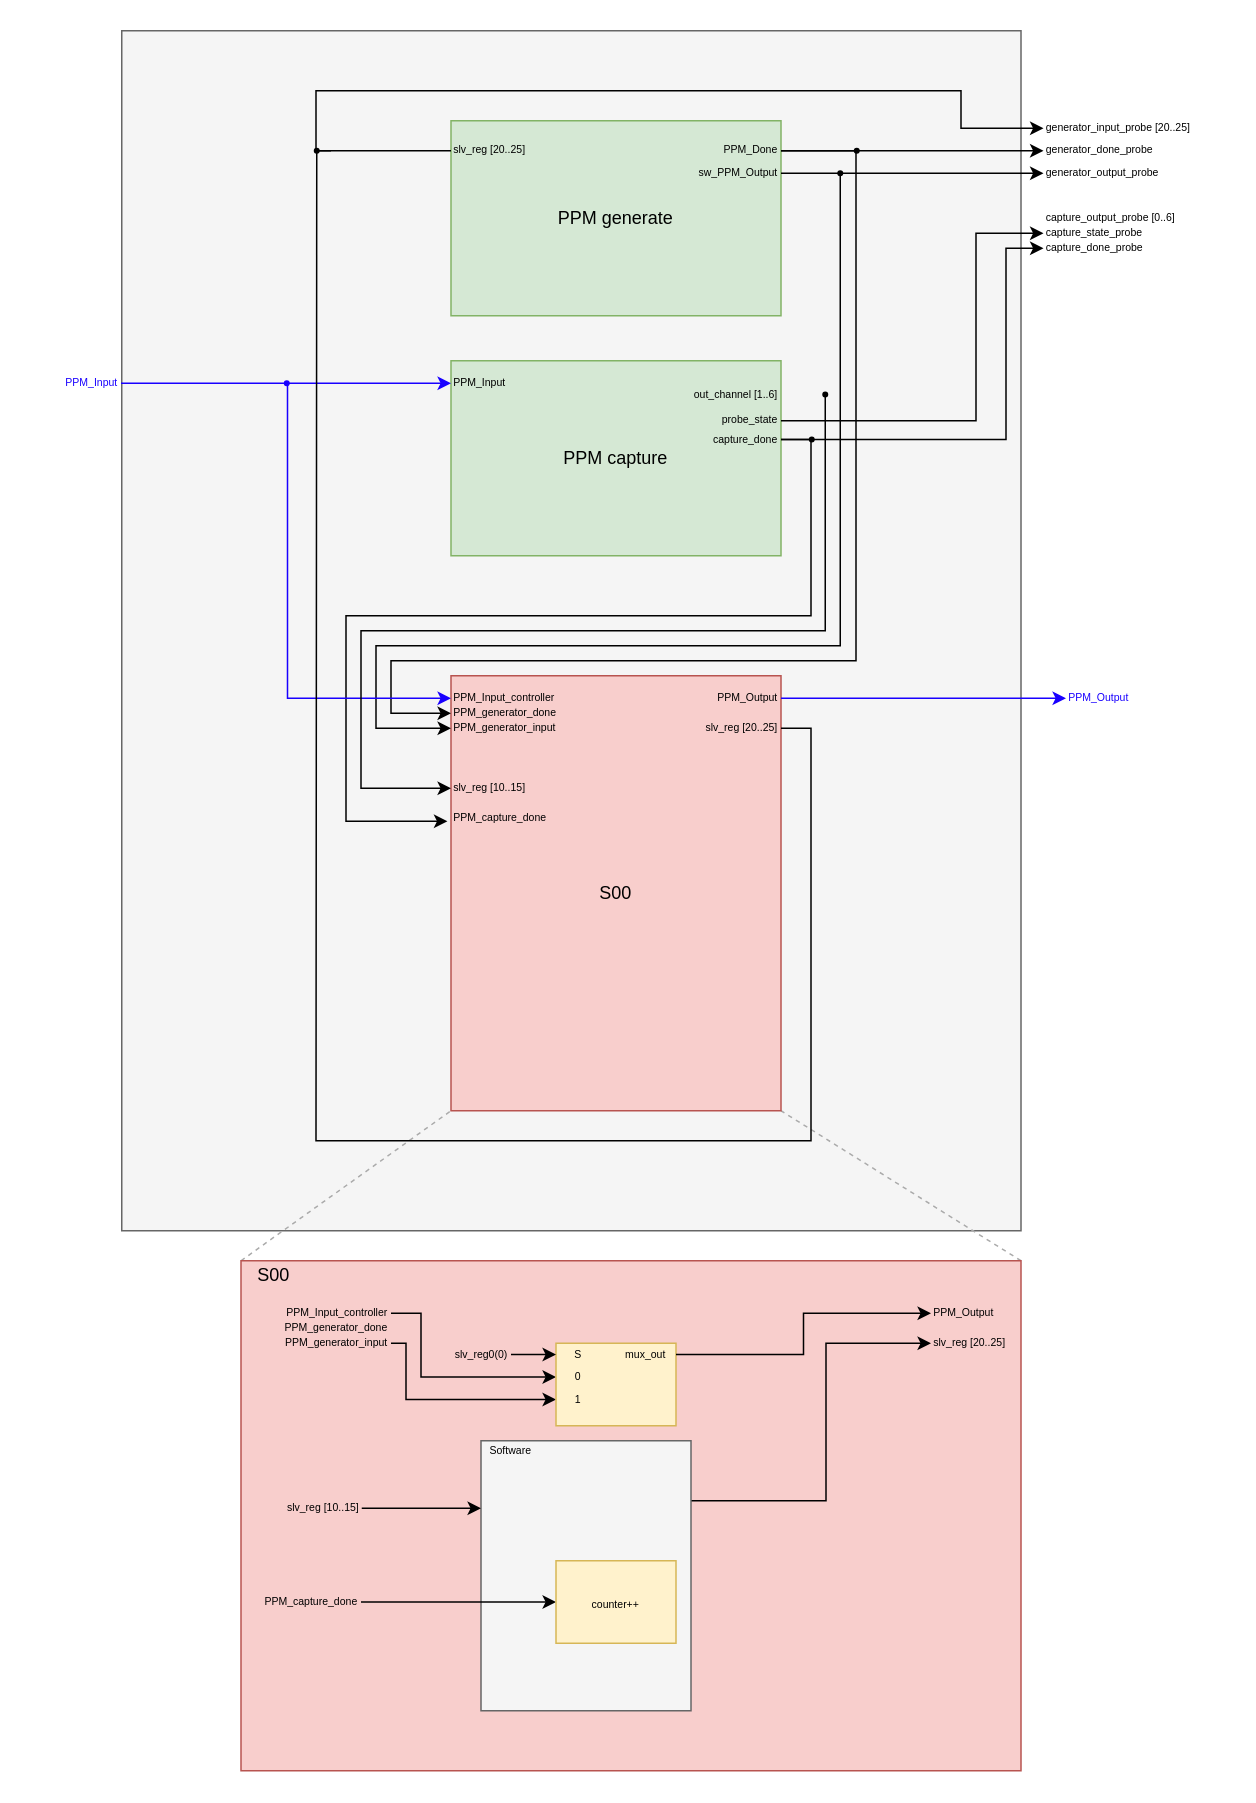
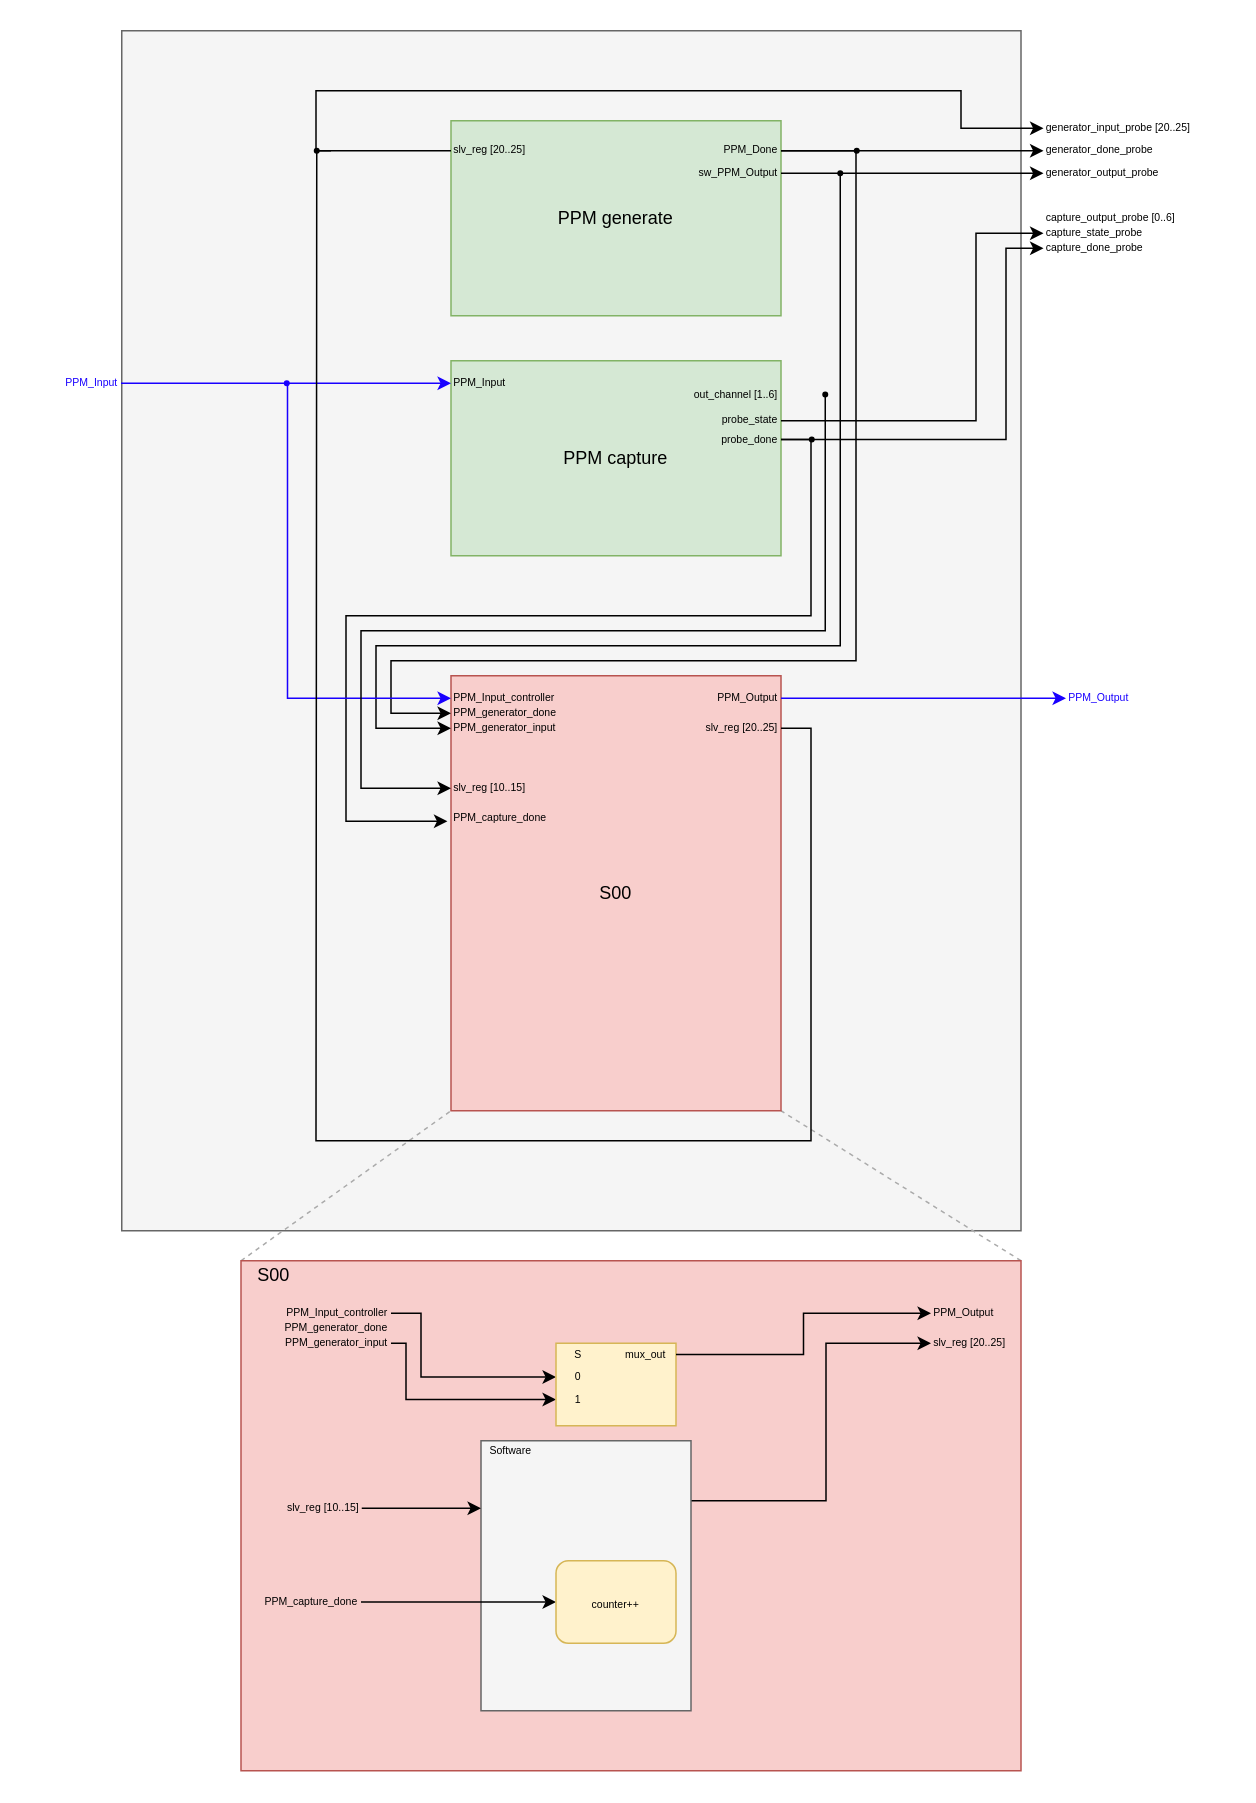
node "capture_done": label "capture_done" -> "probe_done"
node "slv_reg0(0)": removed
edge "slv_reg0(0)" -> "S": removed
node "counter++": shape rectangle -> rounded rectangle
